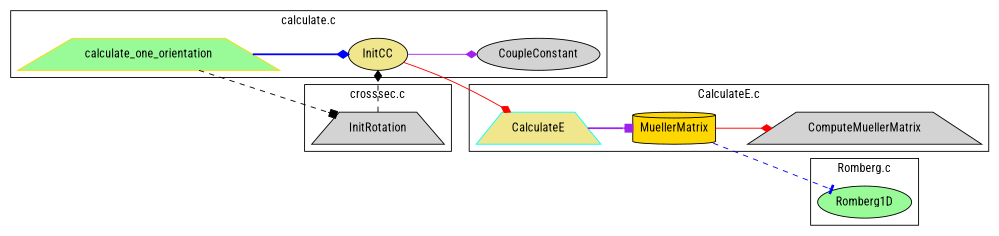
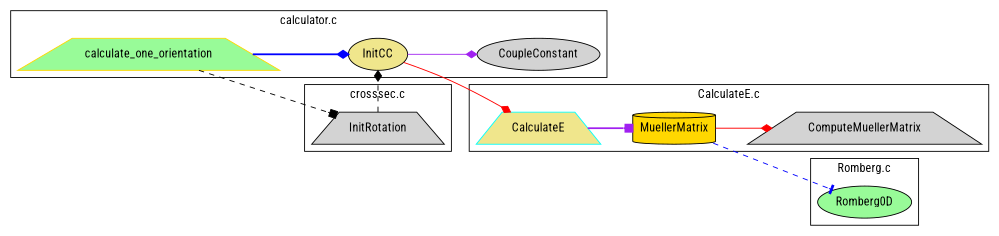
cluster "calculate.c": label "calculate.c" -> "calculator.c"
node "Romberg1D": label "Romberg1D" -> "Romberg0D"
